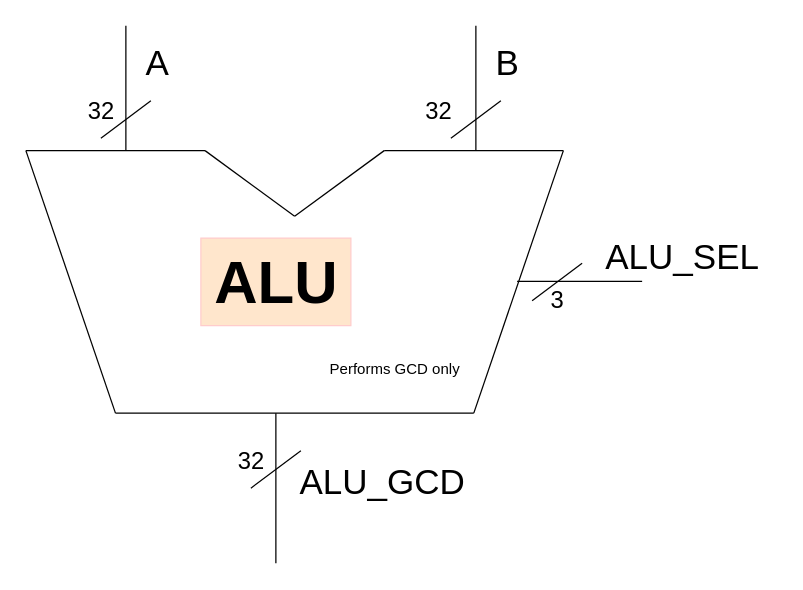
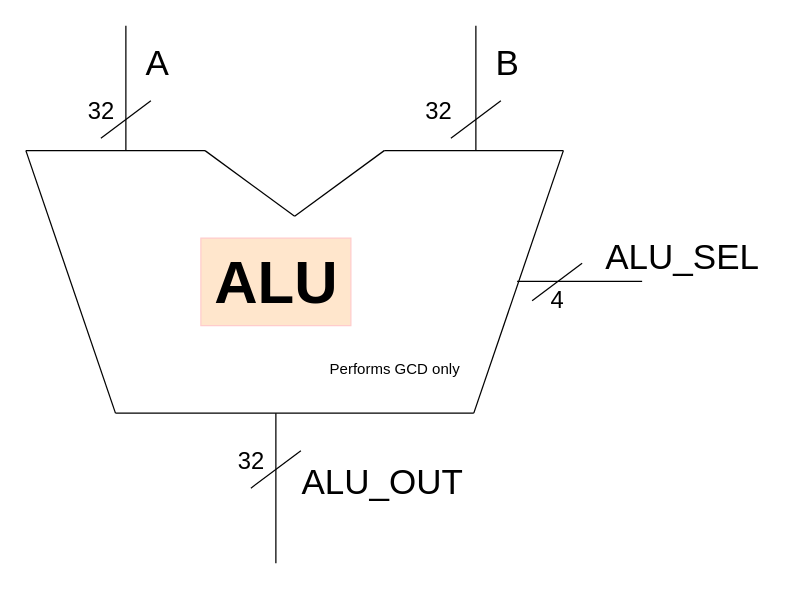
node "3": label "3" -> "4"
node "ALU_GCD": label "ALU_GCD" -> "ALU_OUT"
